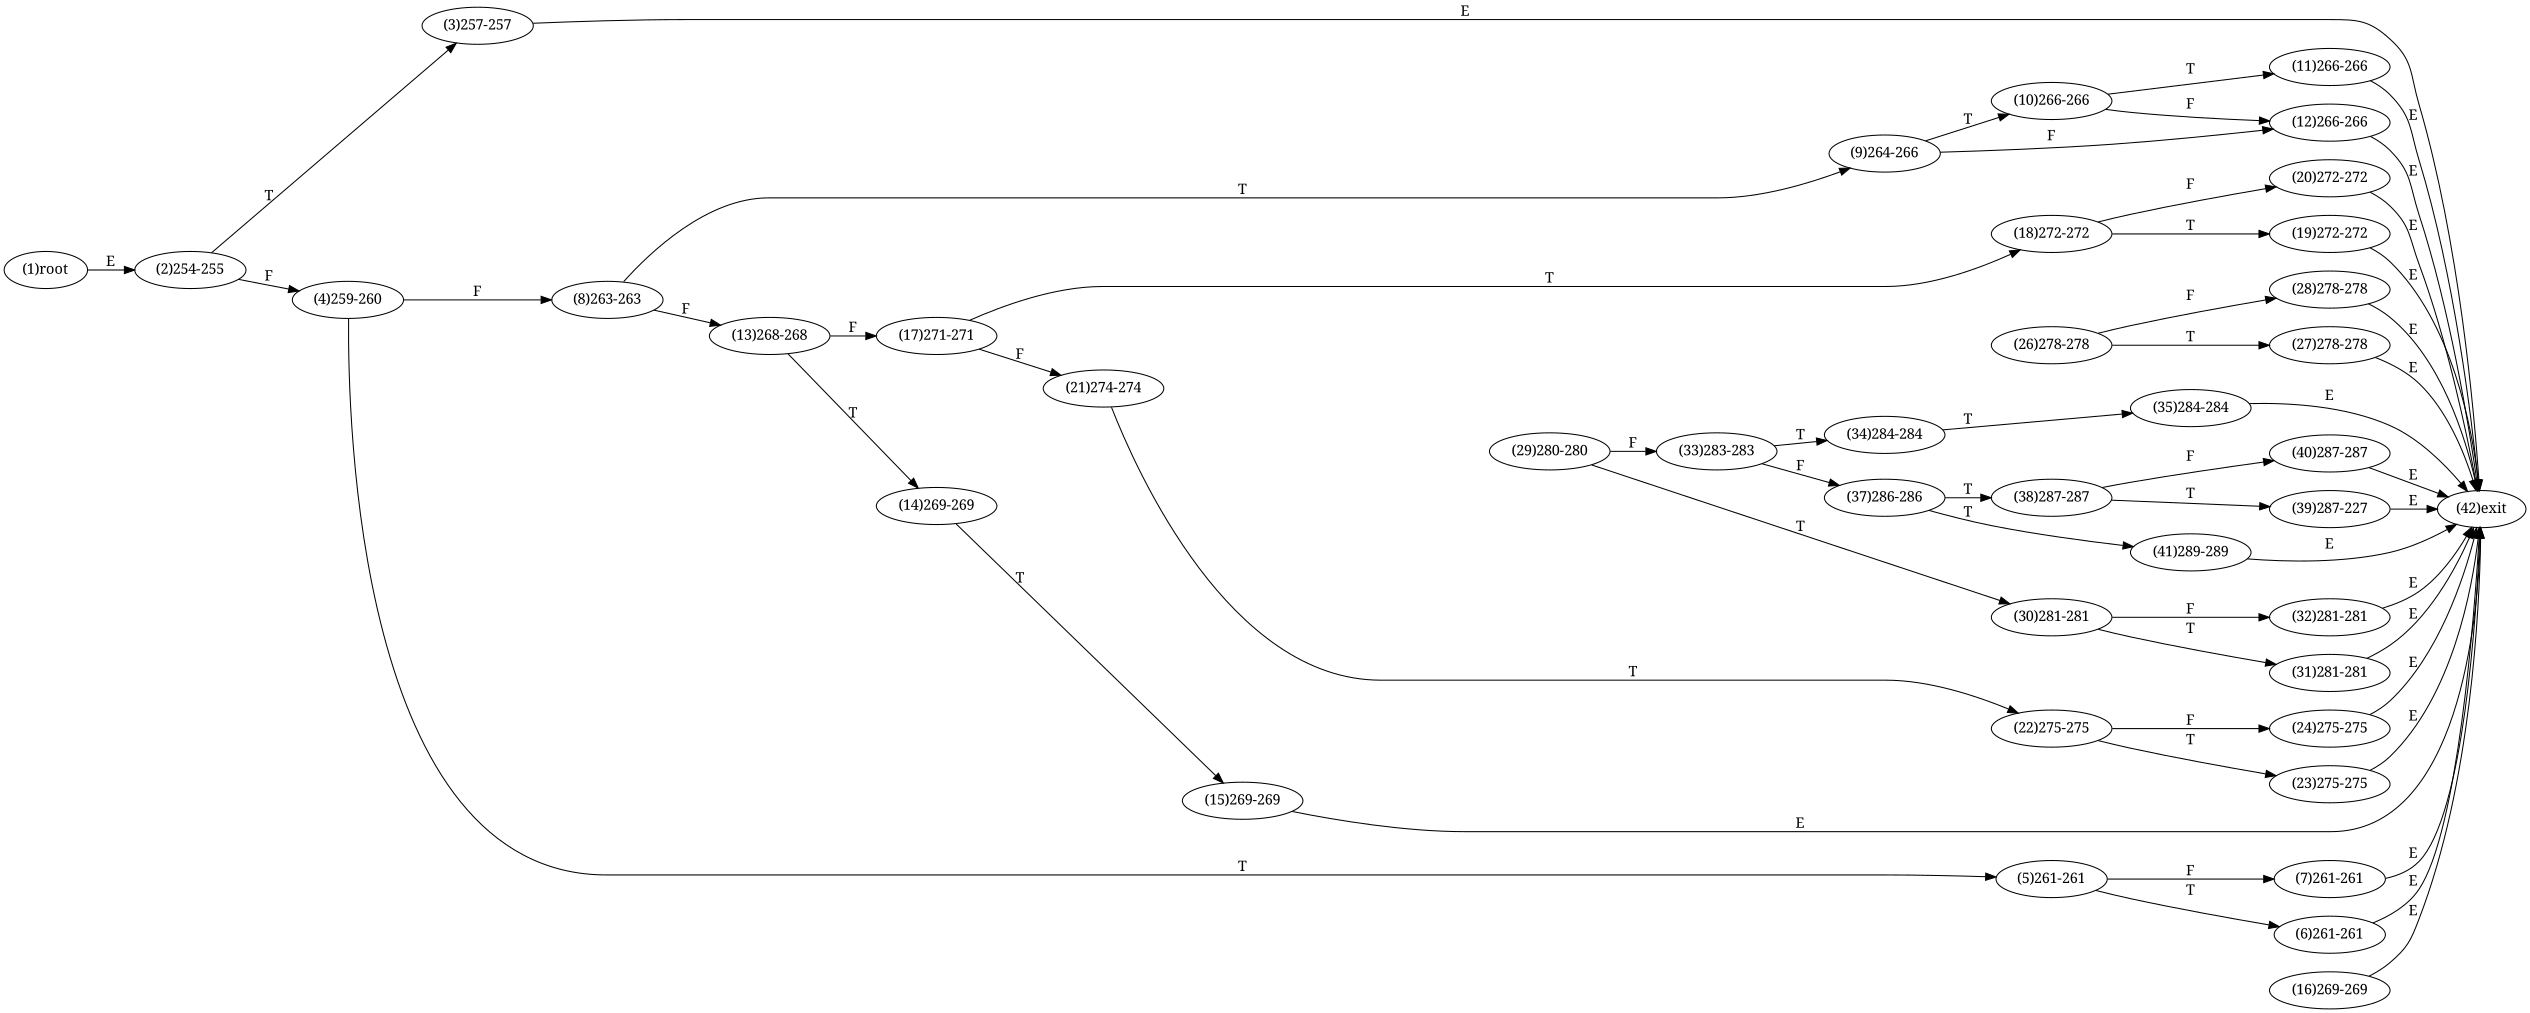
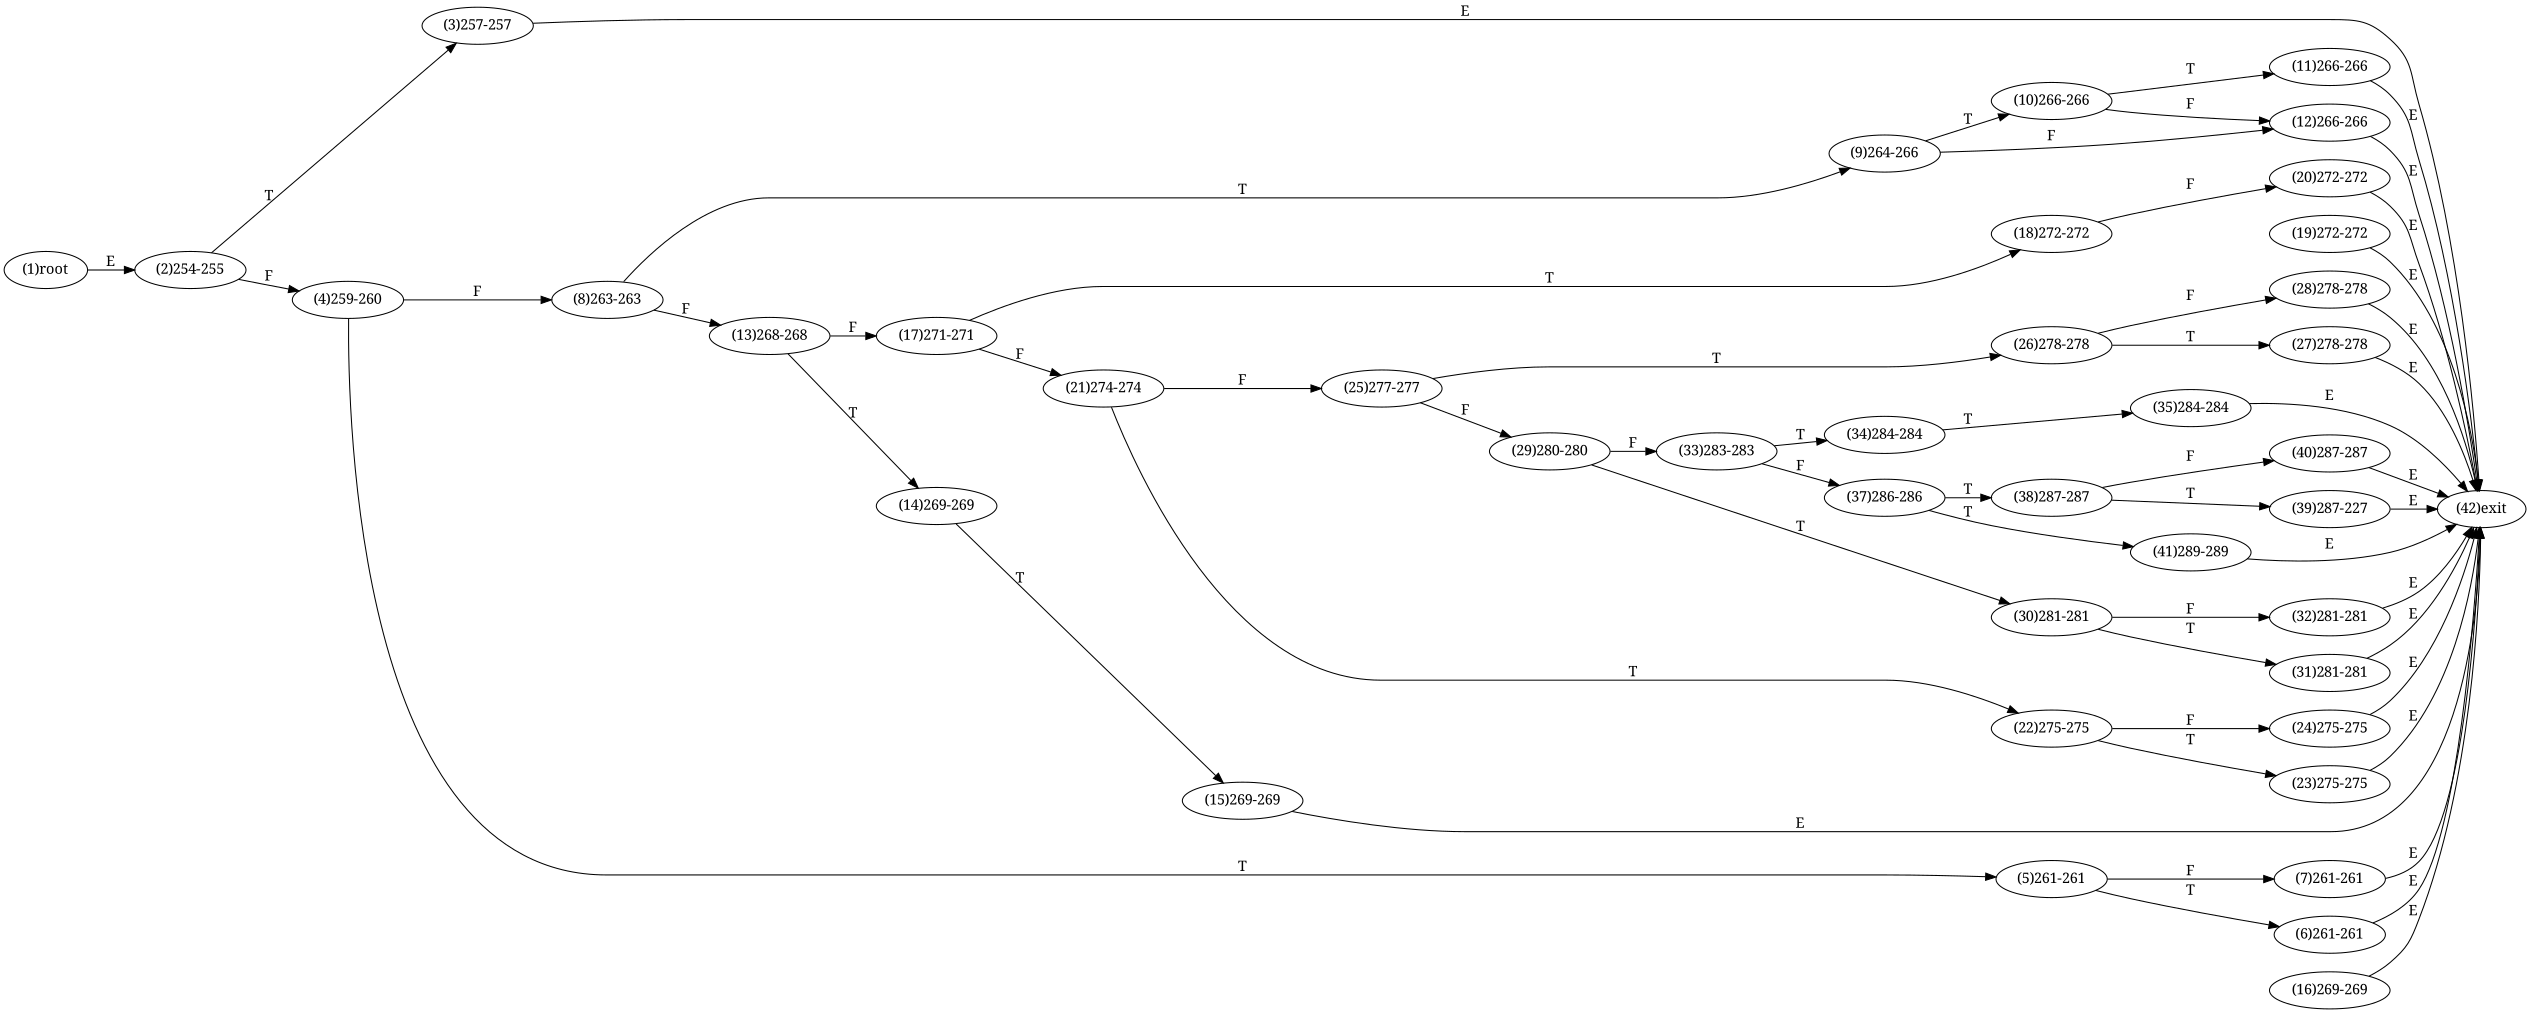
edge "(18)272-272" -> "(19)272-272": removed, label "T"
node "(25)277-277": added
